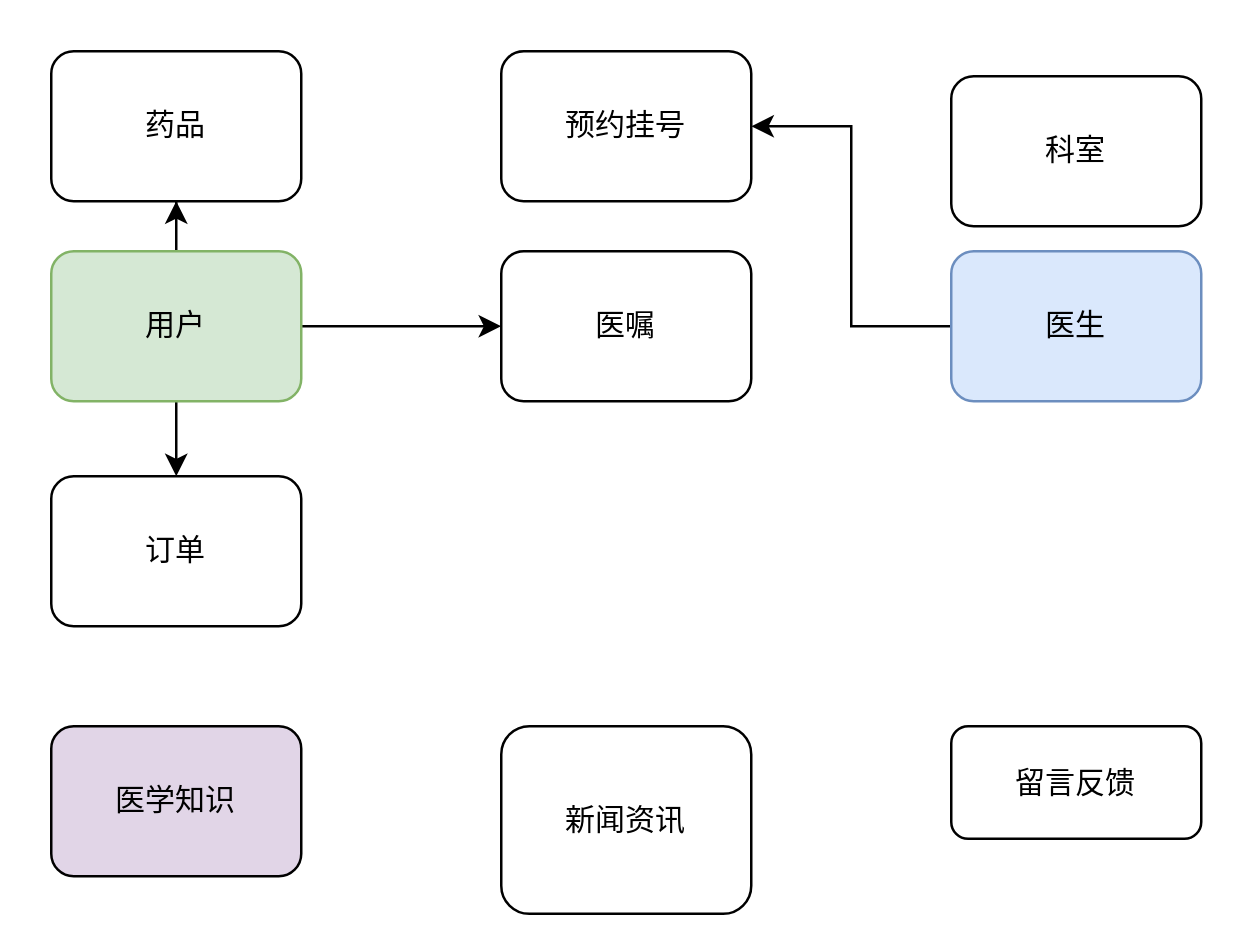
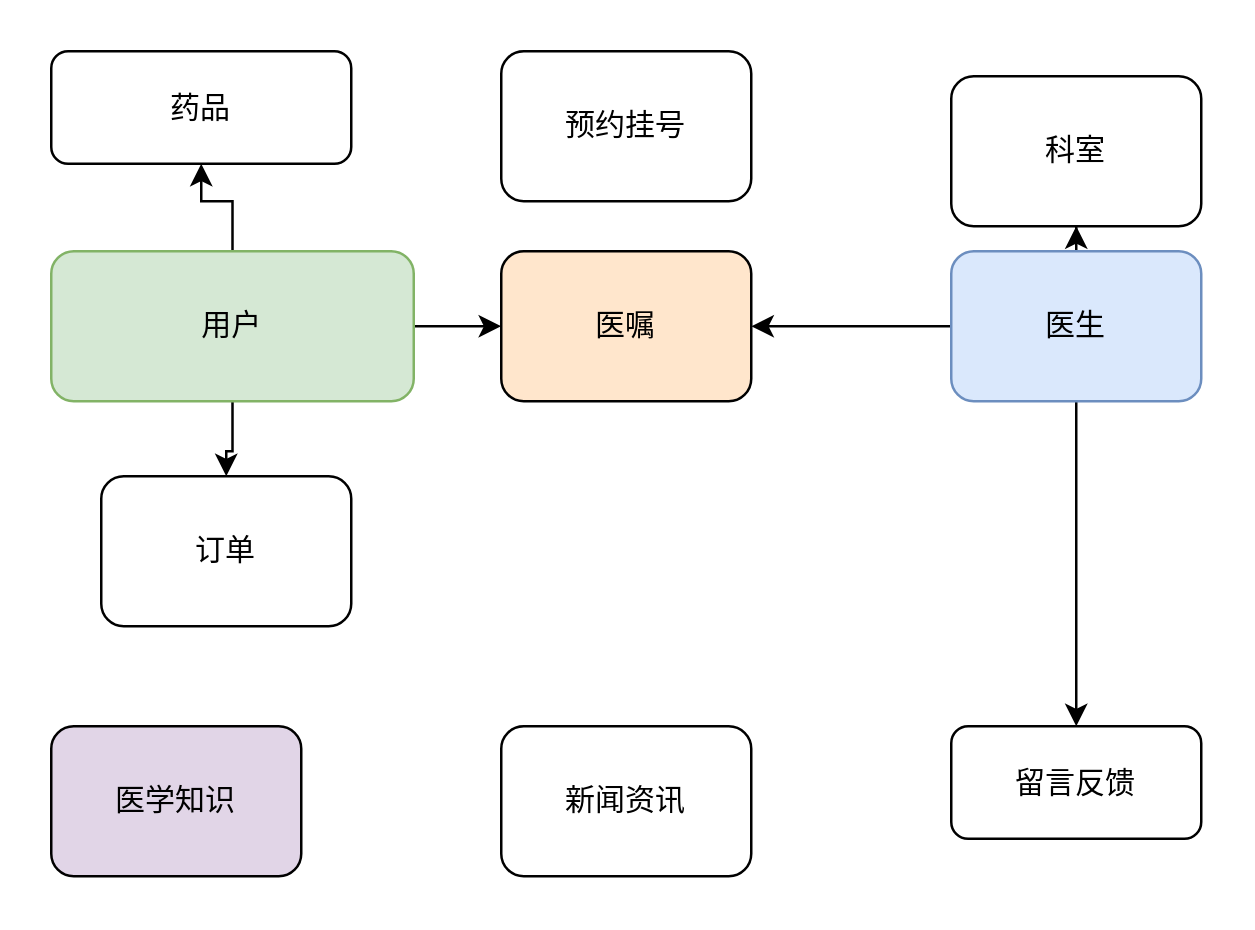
node "药品": size 250x150 -> 300x113
edge "医生" -> "预约挂号": now "医生" -> "留言反馈"
edge "医生" -> "科室": added
node "用户": size 250x150 -> 363x150
node "医嘱": fillcolor #ffffff -> #ffe6cc
edge "医生" -> "医嘱": added
node "订单": moved (176, 551) -> (226, 551)
node "新闻资讯": size 250x188 -> 250x150
